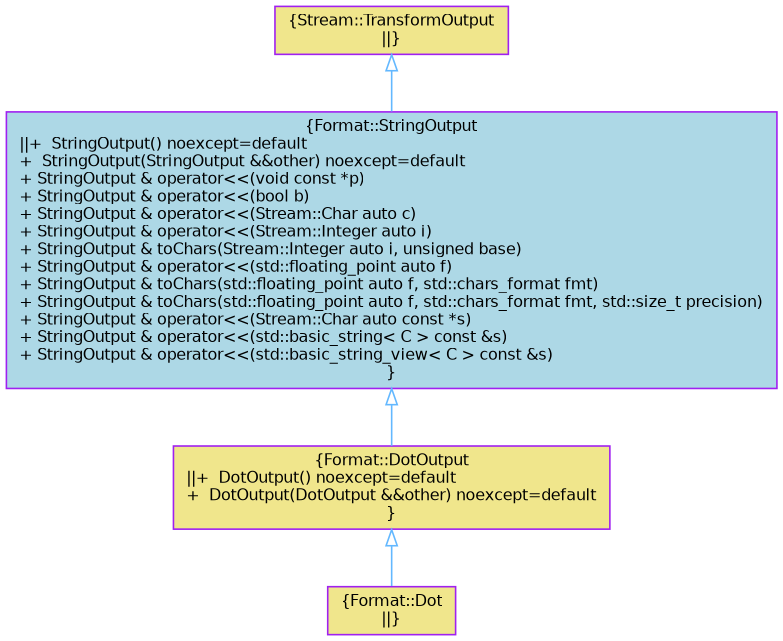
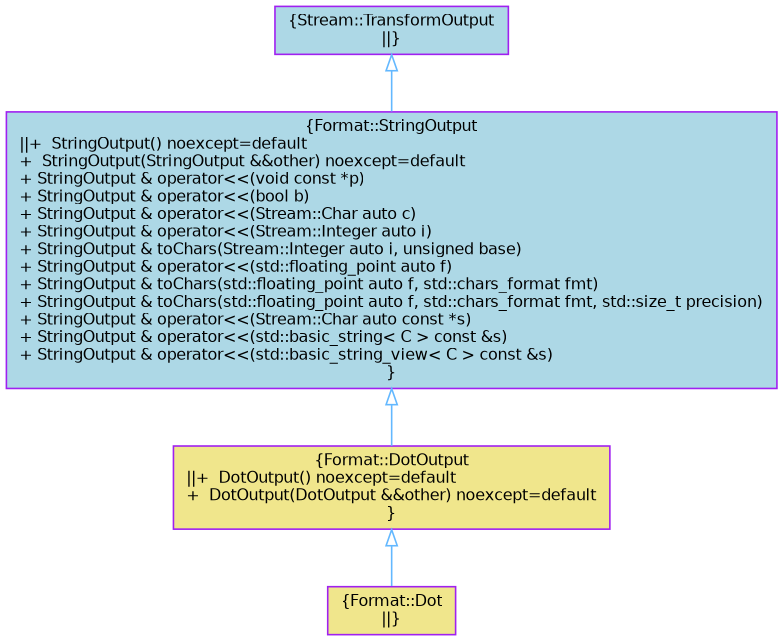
node "{Stream::TransformOutput ||}": fillcolor khaki -> lightblue
